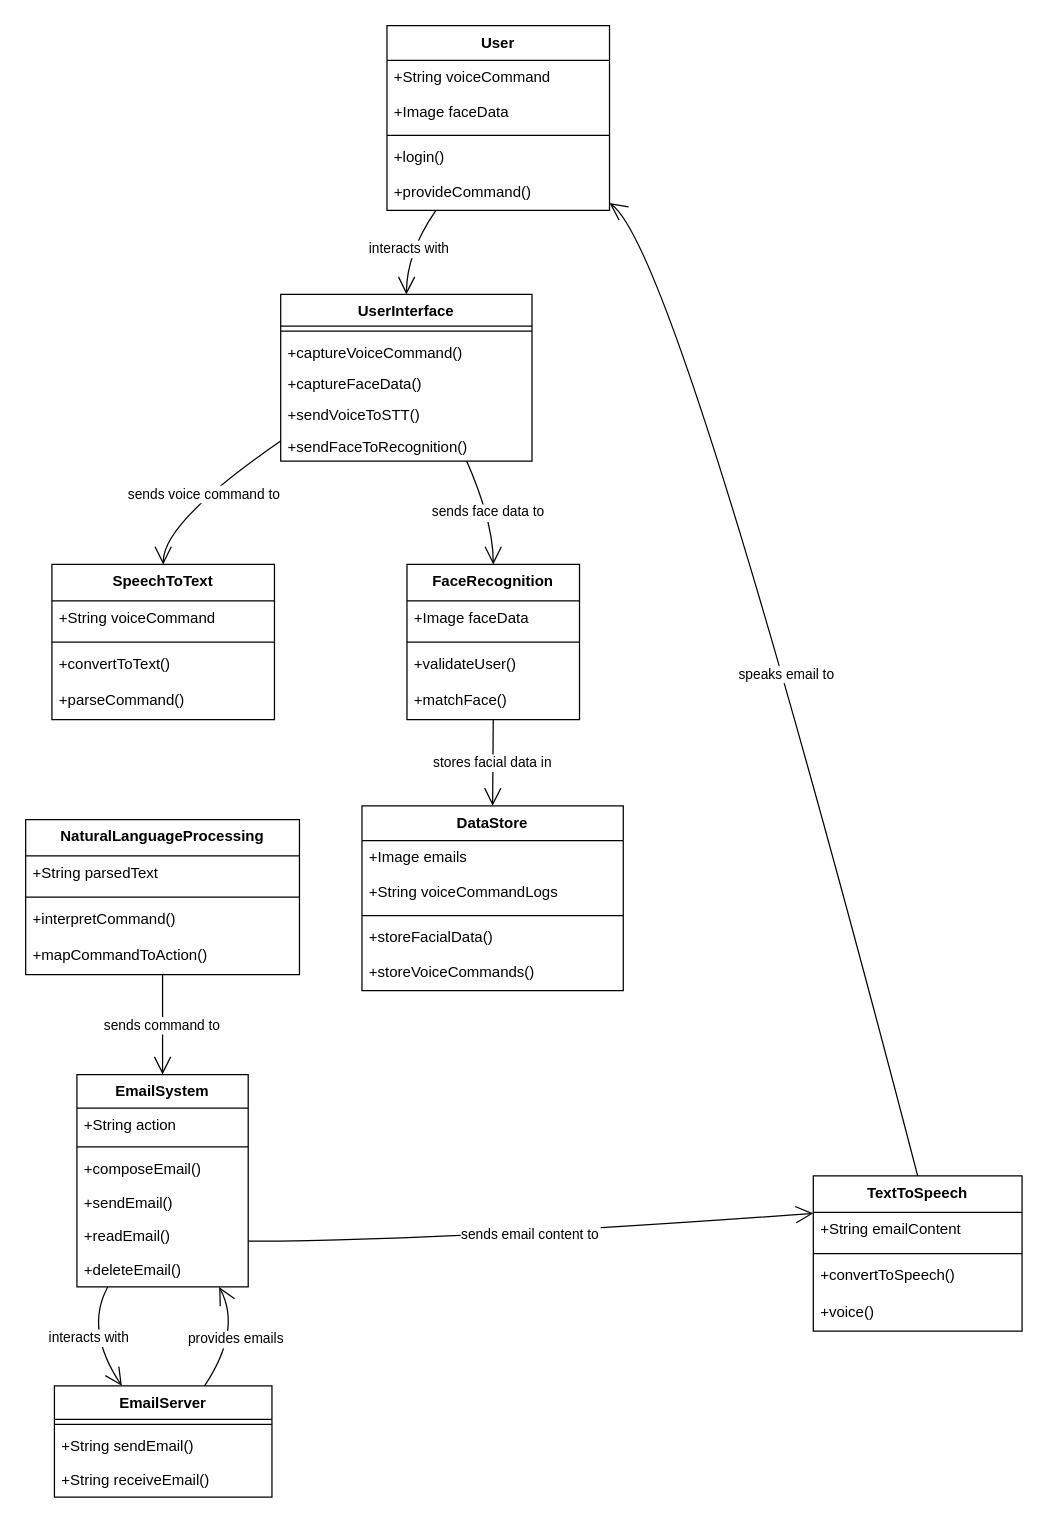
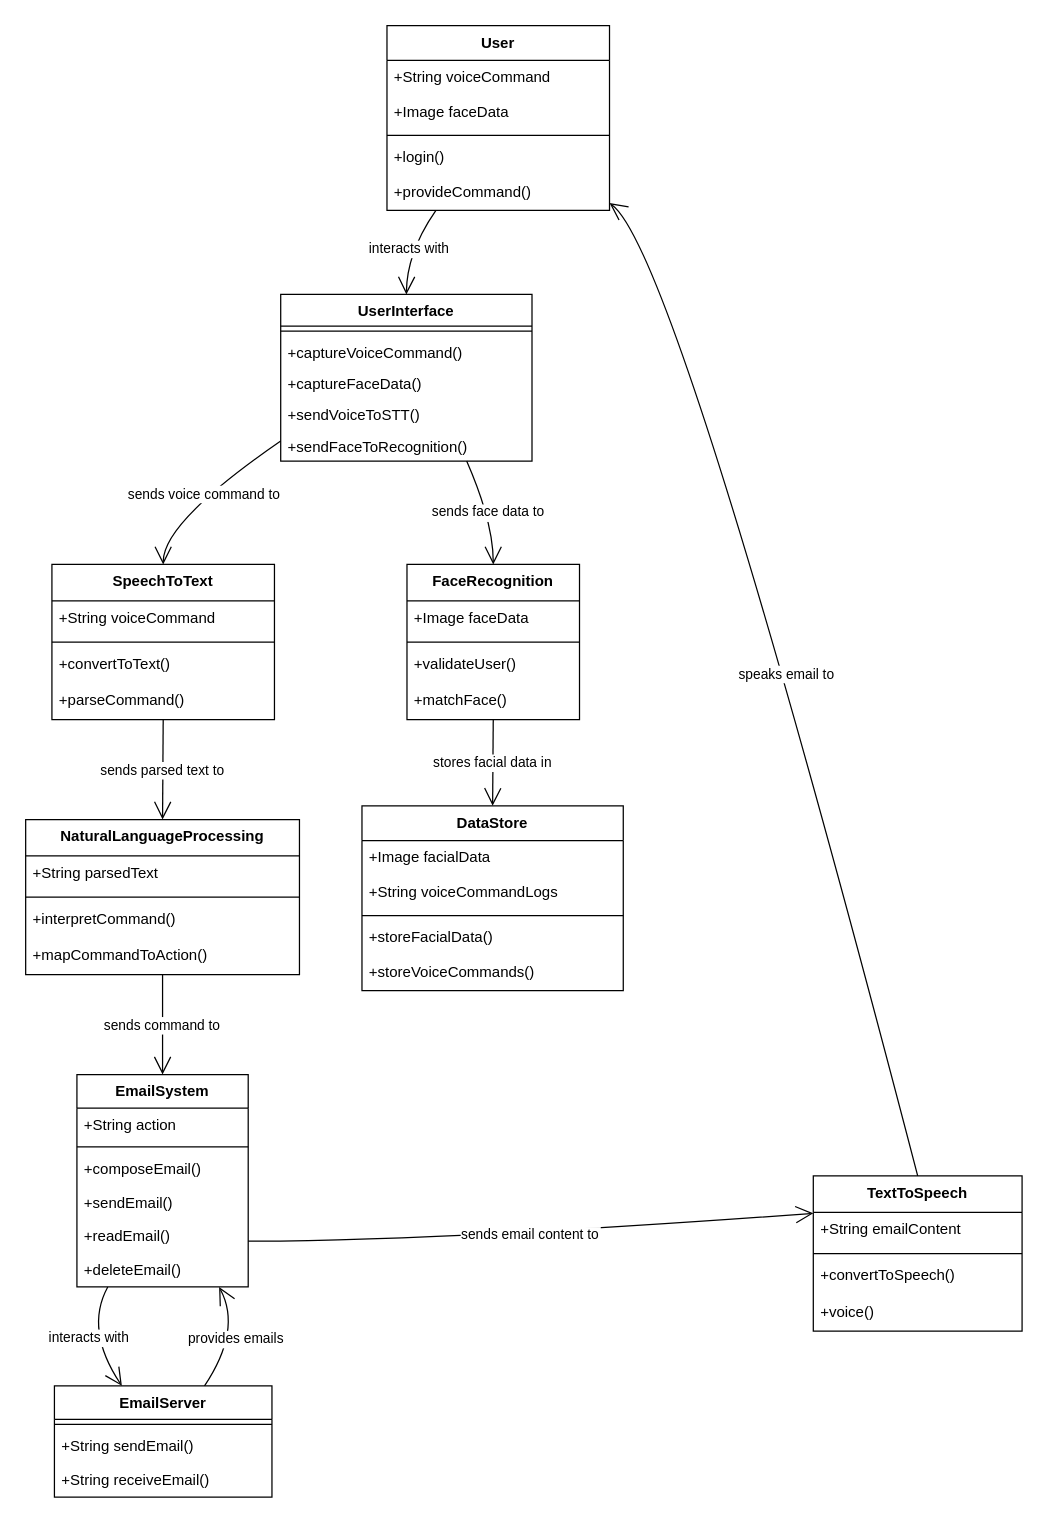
edge "SpeechToText" -> "NaturalLanguageProcessing": added, label "sends parsed text to"
node "+Image emails": label "+Image emails" -> "+Image facialData"
